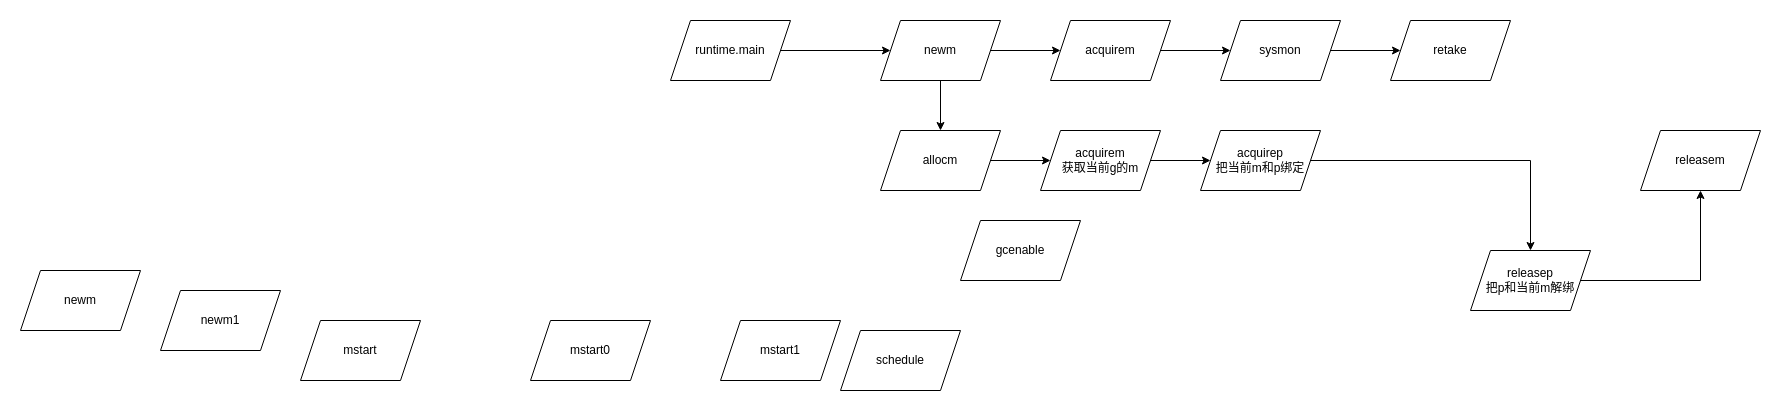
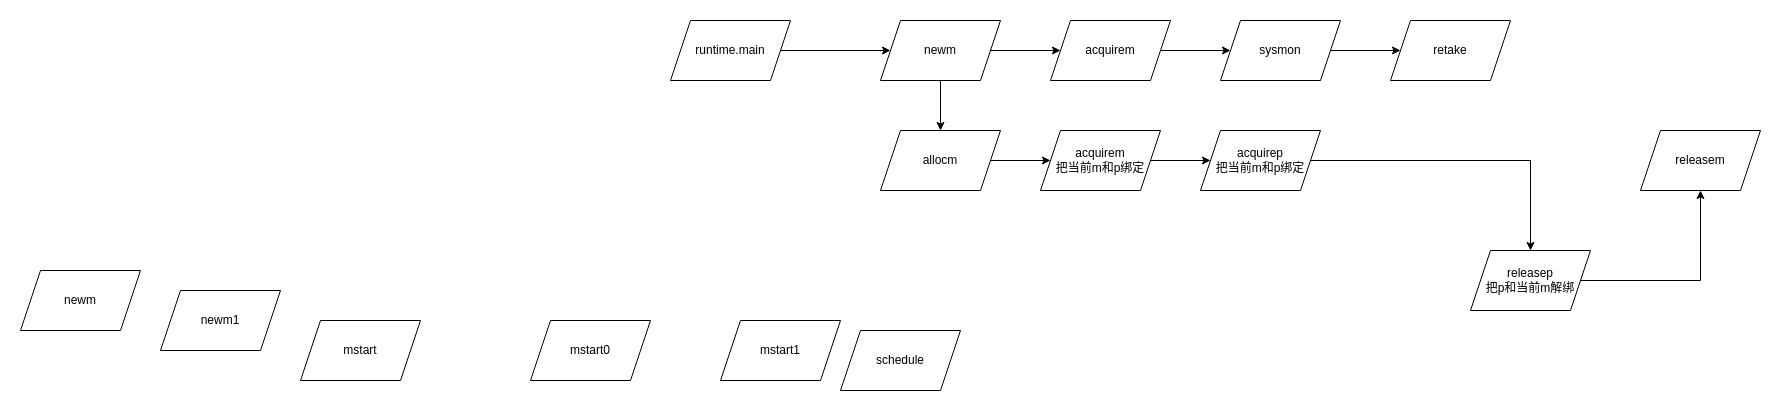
node "acquirem 获取当前g的m": label "acquirem 获取当前g的m" -> "acquirem 把当前m和p绑定"
node "gcenable": removed
